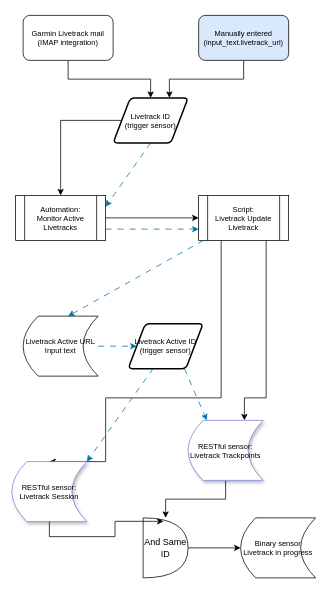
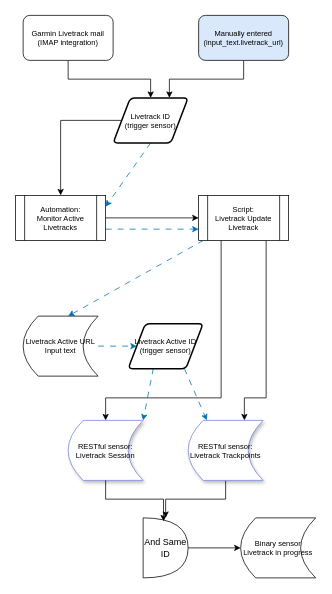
node "RESTful sensor: Livetrack Session": moved (49, 492) -> (105, 450)
